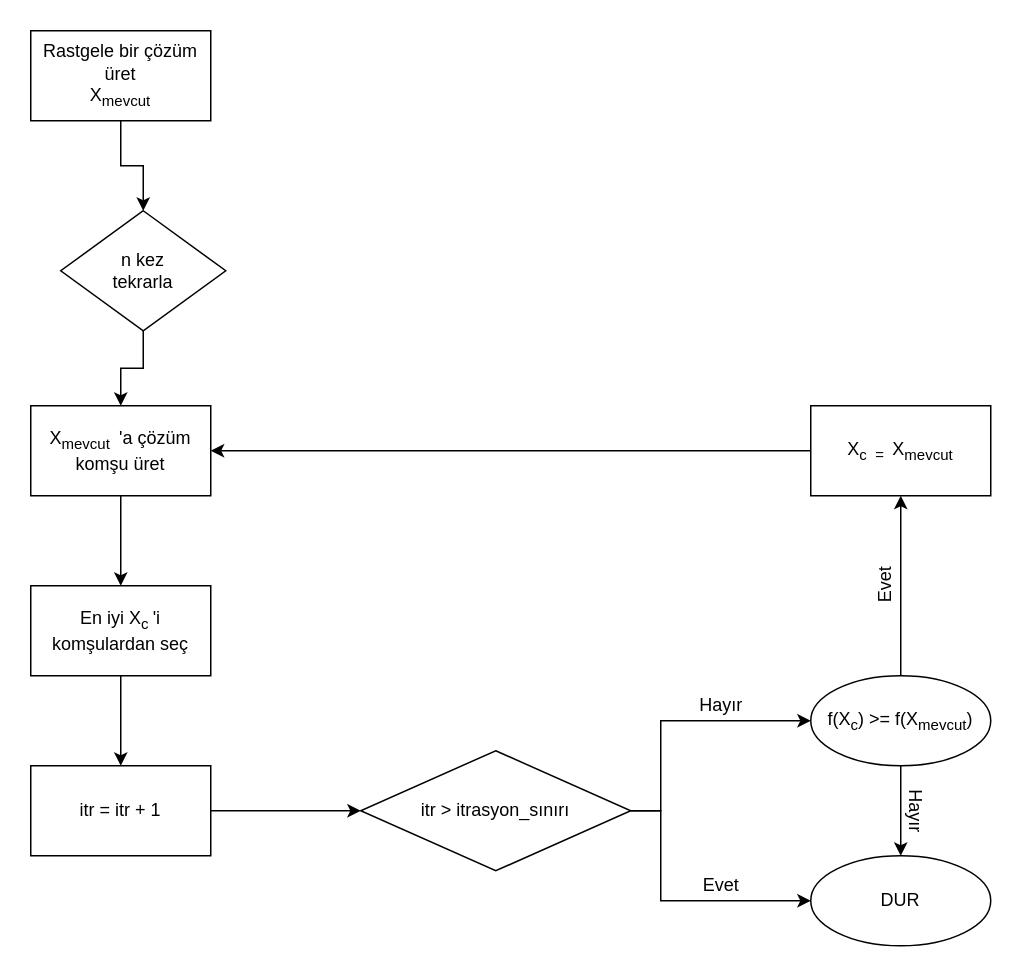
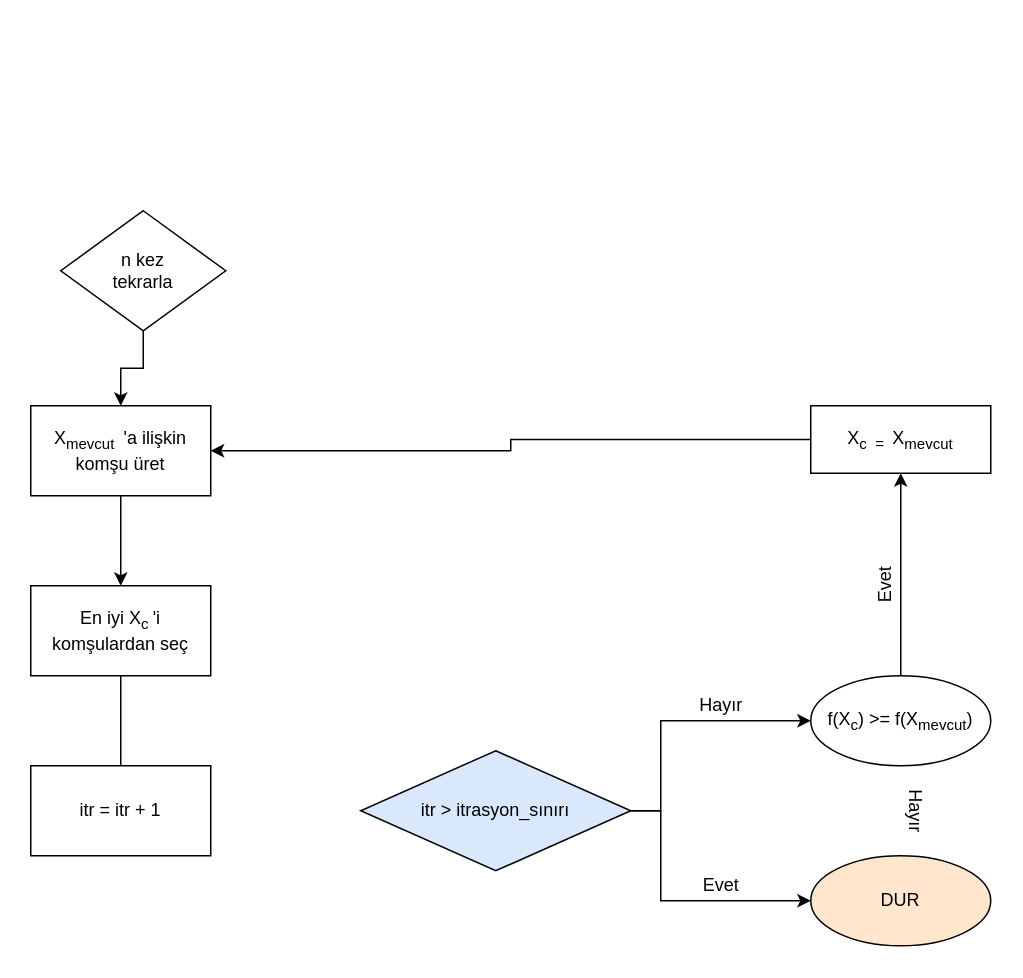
node "Rastgele bir çözüm üret Xmevcut": removed
edge "Rastgele bir çözüm üret Xmevcut" -> "n kez tekrarla": removed
node "Xmevcut 'a çözüm komşu üret": label "Xmevcut 'a çözüm komşu üret" -> "Xmevcut 'a ilişkin komşu üret"
node "Xc = Xmevcut": size 180x90 -> 180x68
edge "En iyi Xc 'i komşulardan seç" -> "itr = itr + 1": arrowhead classic -> none
edge "f(Xc) >= f(Xmevcut)" -> "DUR": removed
edge "itr = itr + 1" -> "itr > itrasyon_sınırı": removed
node "itr > itrasyon_sınırı": fillcolor #ffffff -> #dae8fc
node "DUR": fillcolor #ffffff -> #ffe6cc
